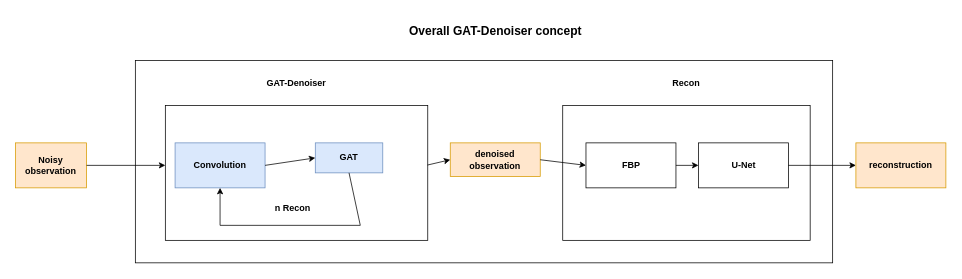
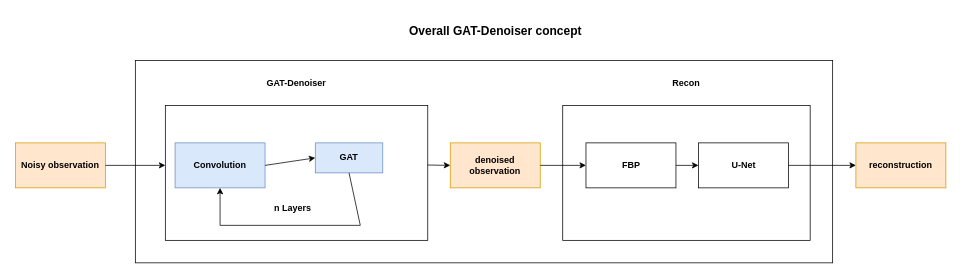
node "denoised observation": size 90x34 -> 90x45
node "Noisy observation": size 71x45 -> 90x45
node "n Recon": label "n Recon" -> "n Layers"
